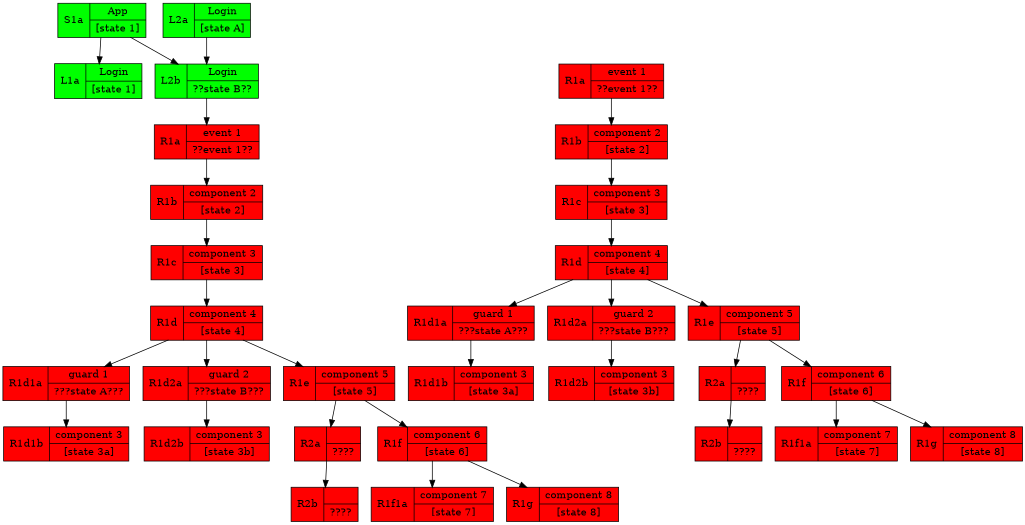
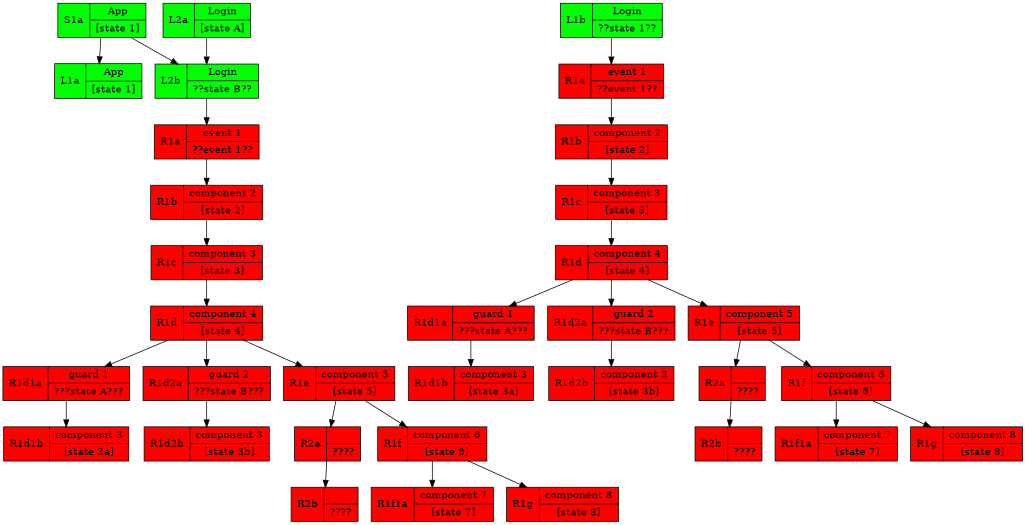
node "L1b": added
node "L1a": text "Login" -> "App"
